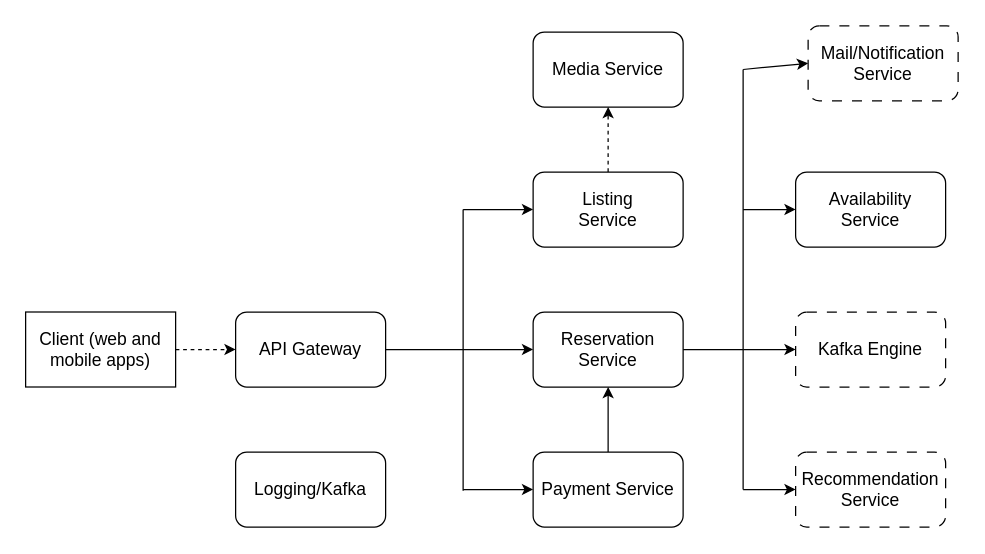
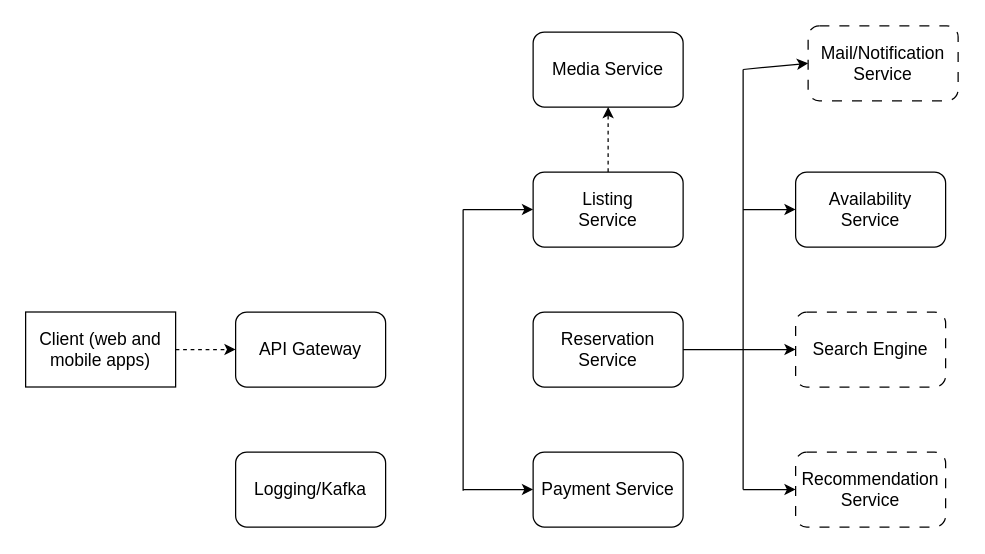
edge "API Gateway" -> "Reservation Service": removed
node "Kafka Engine": label "Kafka Engine" -> "Search Engine"
edge "Payment Service" -> "Reservation Service": removed
